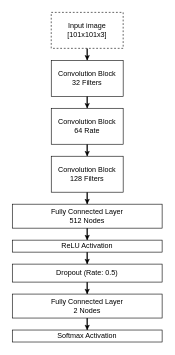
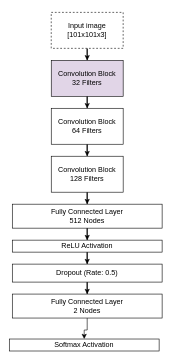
node "Convolution Block 32 Filters": fillcolor #ffffff -> #e1d5e7
node "Convolution Block 64 Rate": label "Convolution Block 64 Rate" -> "Convolution Block 64 Filters"
node "Softmax Activation": moved (87, 336) -> (84, 345)
